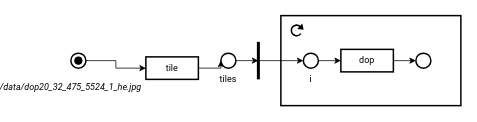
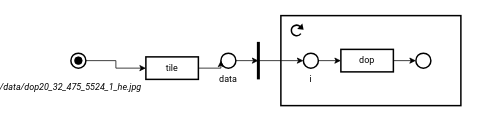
node "tiles": label "tiles" -> "data"
